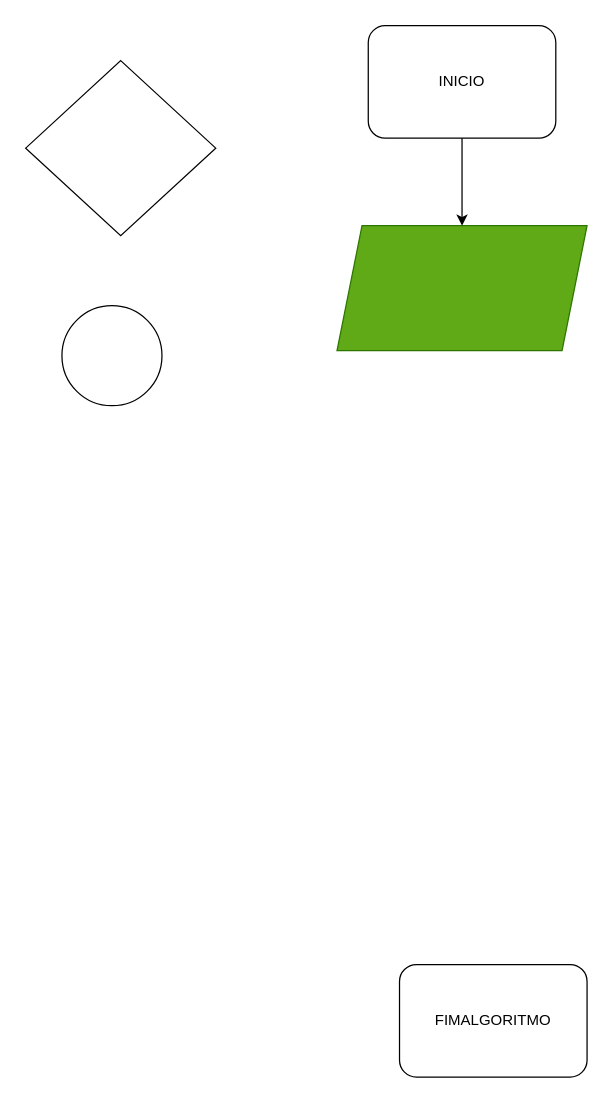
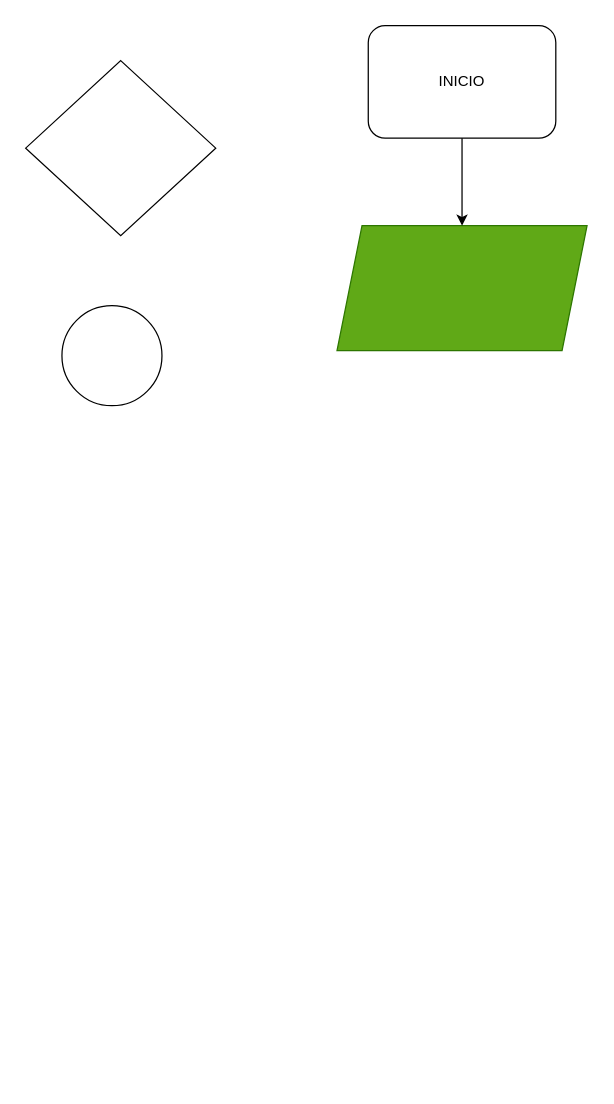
node "FIMALGORITMO": removed
